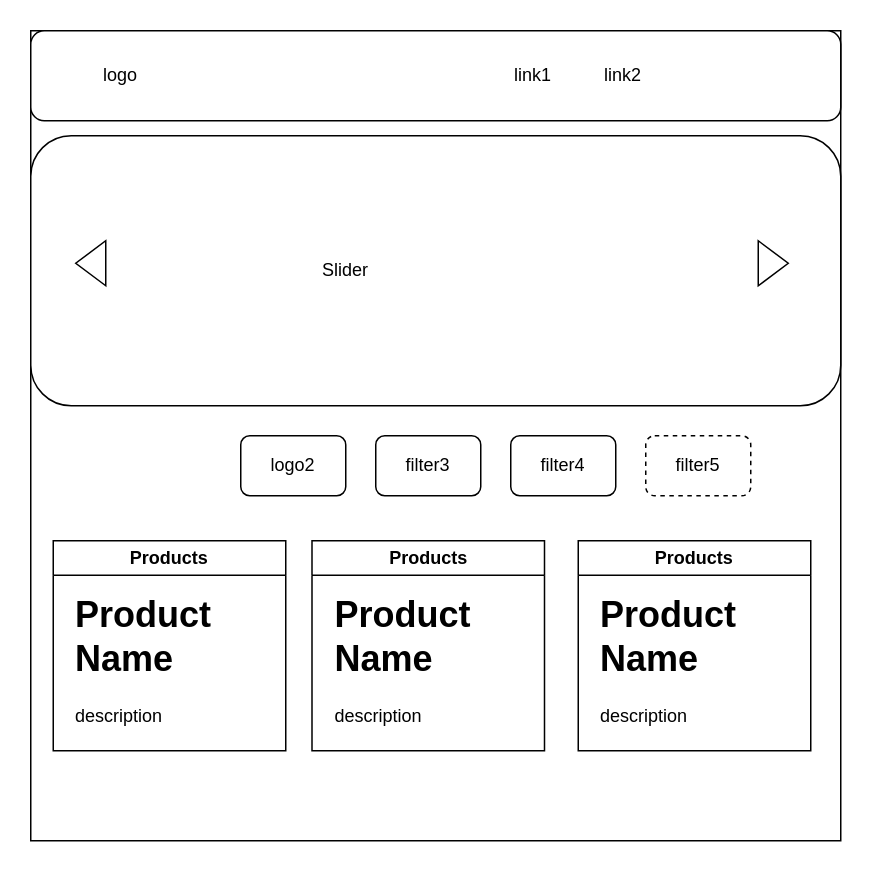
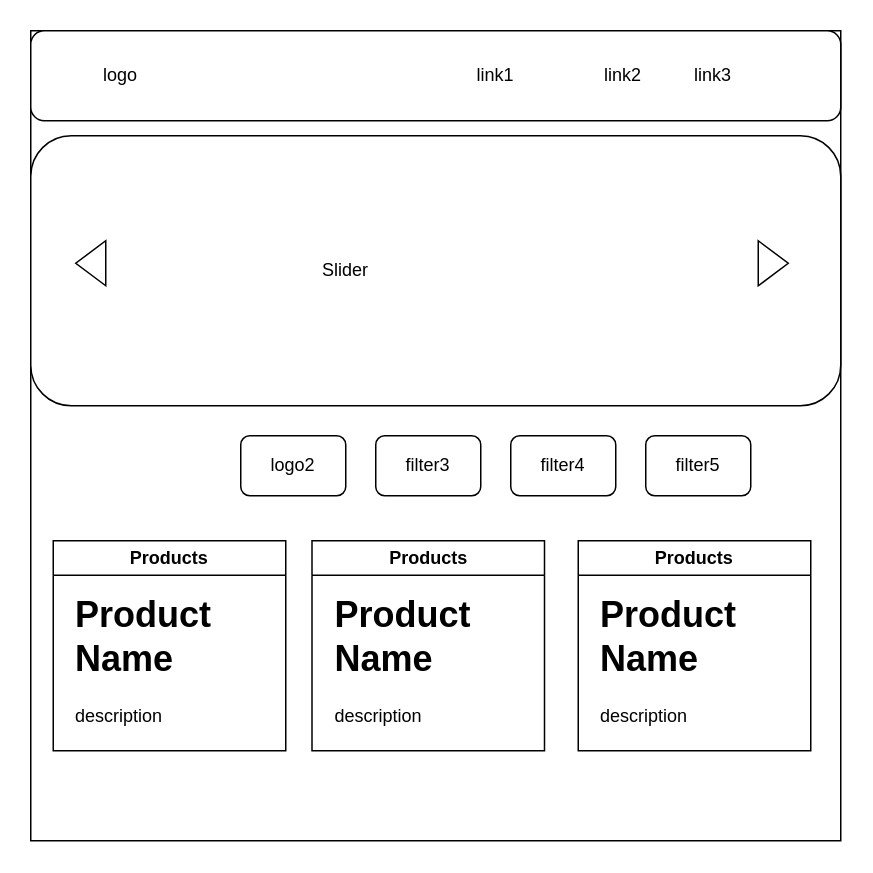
node "link1": moved (533, 76) -> (496, 76)
node "link3": added
node "filter5": style dashed -> solid
